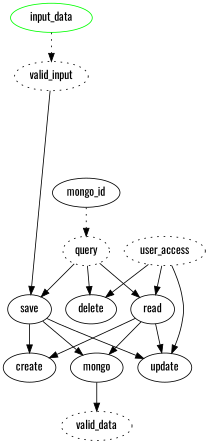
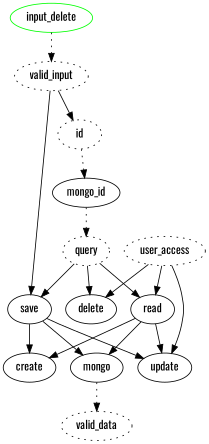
node "input_data": label "input_data" -> "input_delete"
node "id": added
edge "mongo" -> "valid_data": style solid -> dotted
